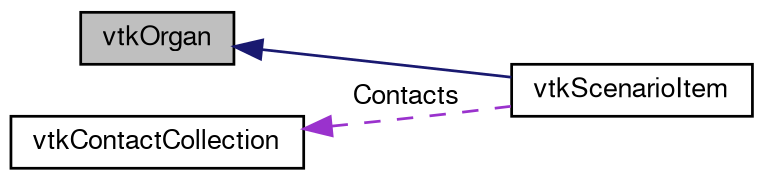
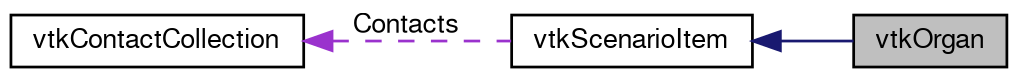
edge "vtkScenarioItem" -> "vtkOrgan": reversed
